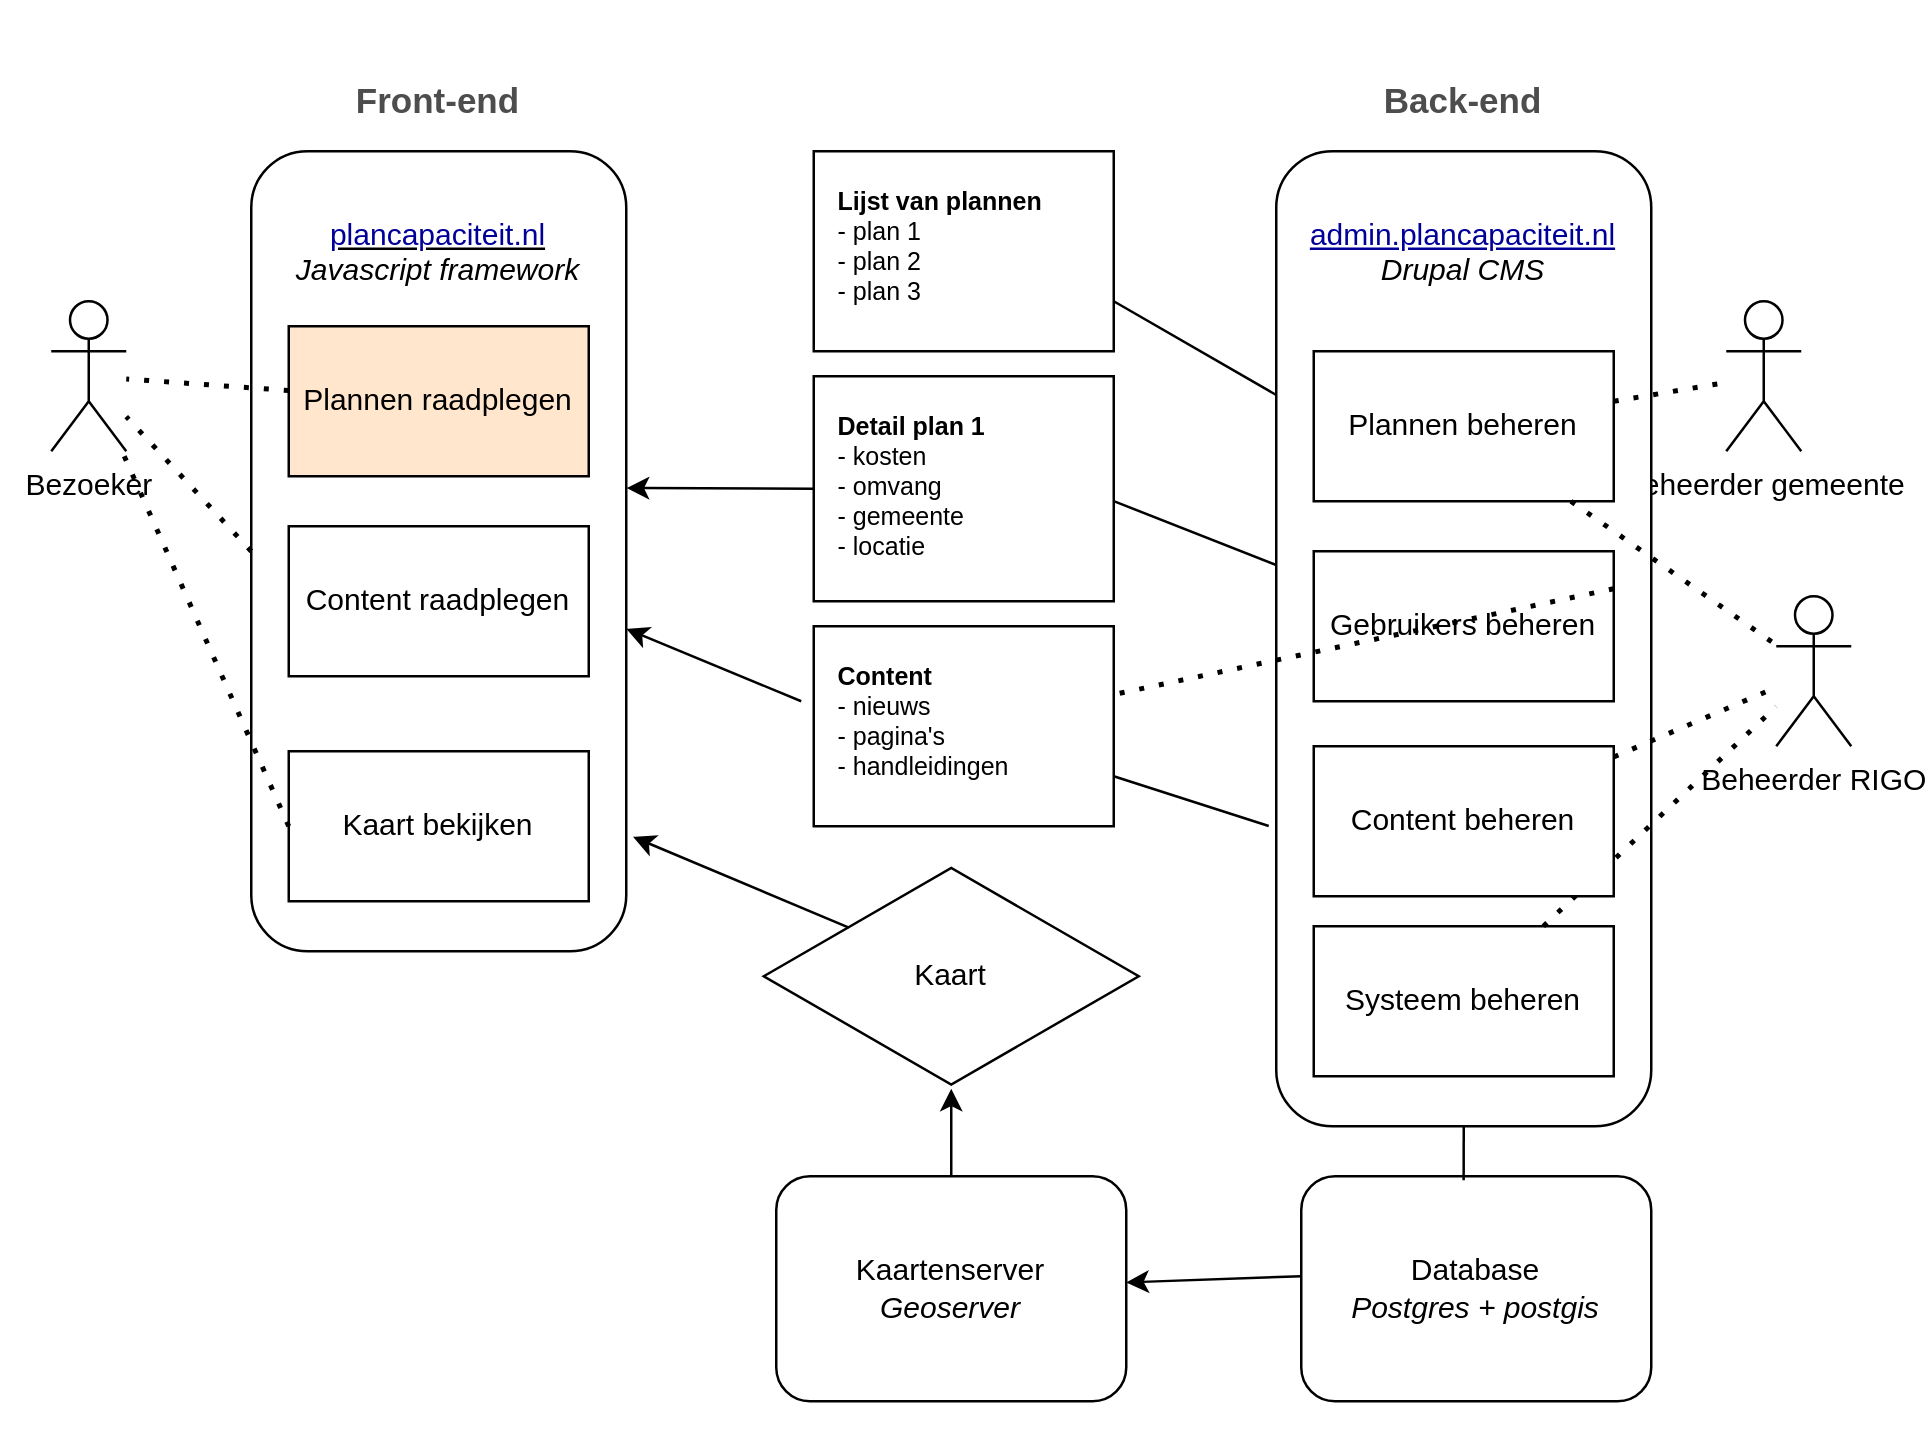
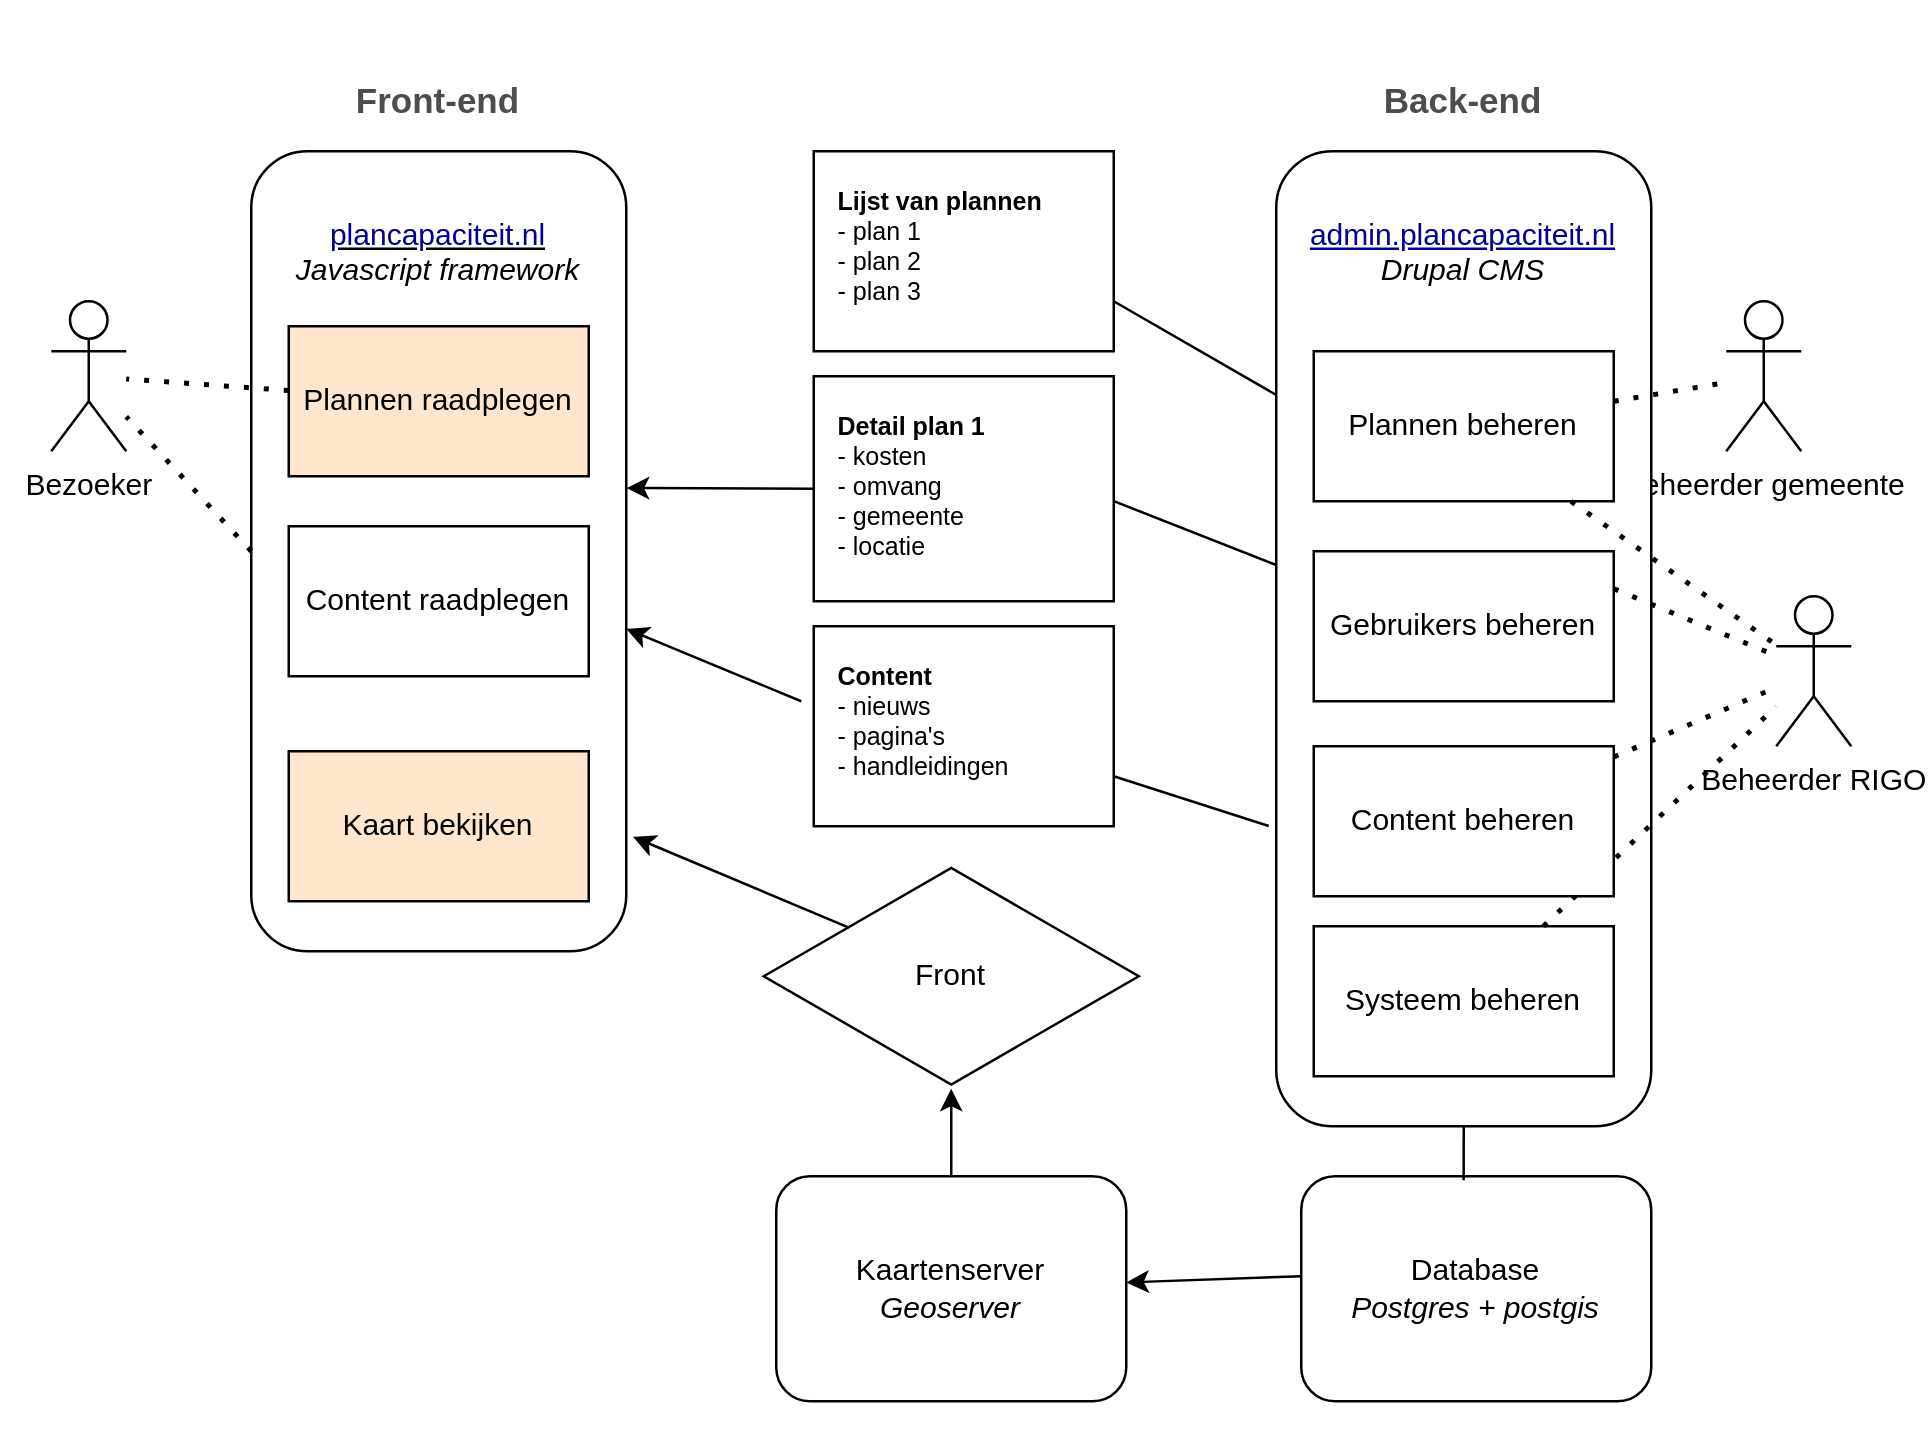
edge "Gebruikers beheren" -- "Content- nieuws - pagina's - handleidingen": now "Gebruikers beheren" -- "Beheerder RIGO"
edge "Bezoeker" -- "Kaart bekijken": removed
node "Kaart bekijken": fillcolor #ffffff -> #ffe6cc
node "Kaart": label "Kaart" -> "Front"
